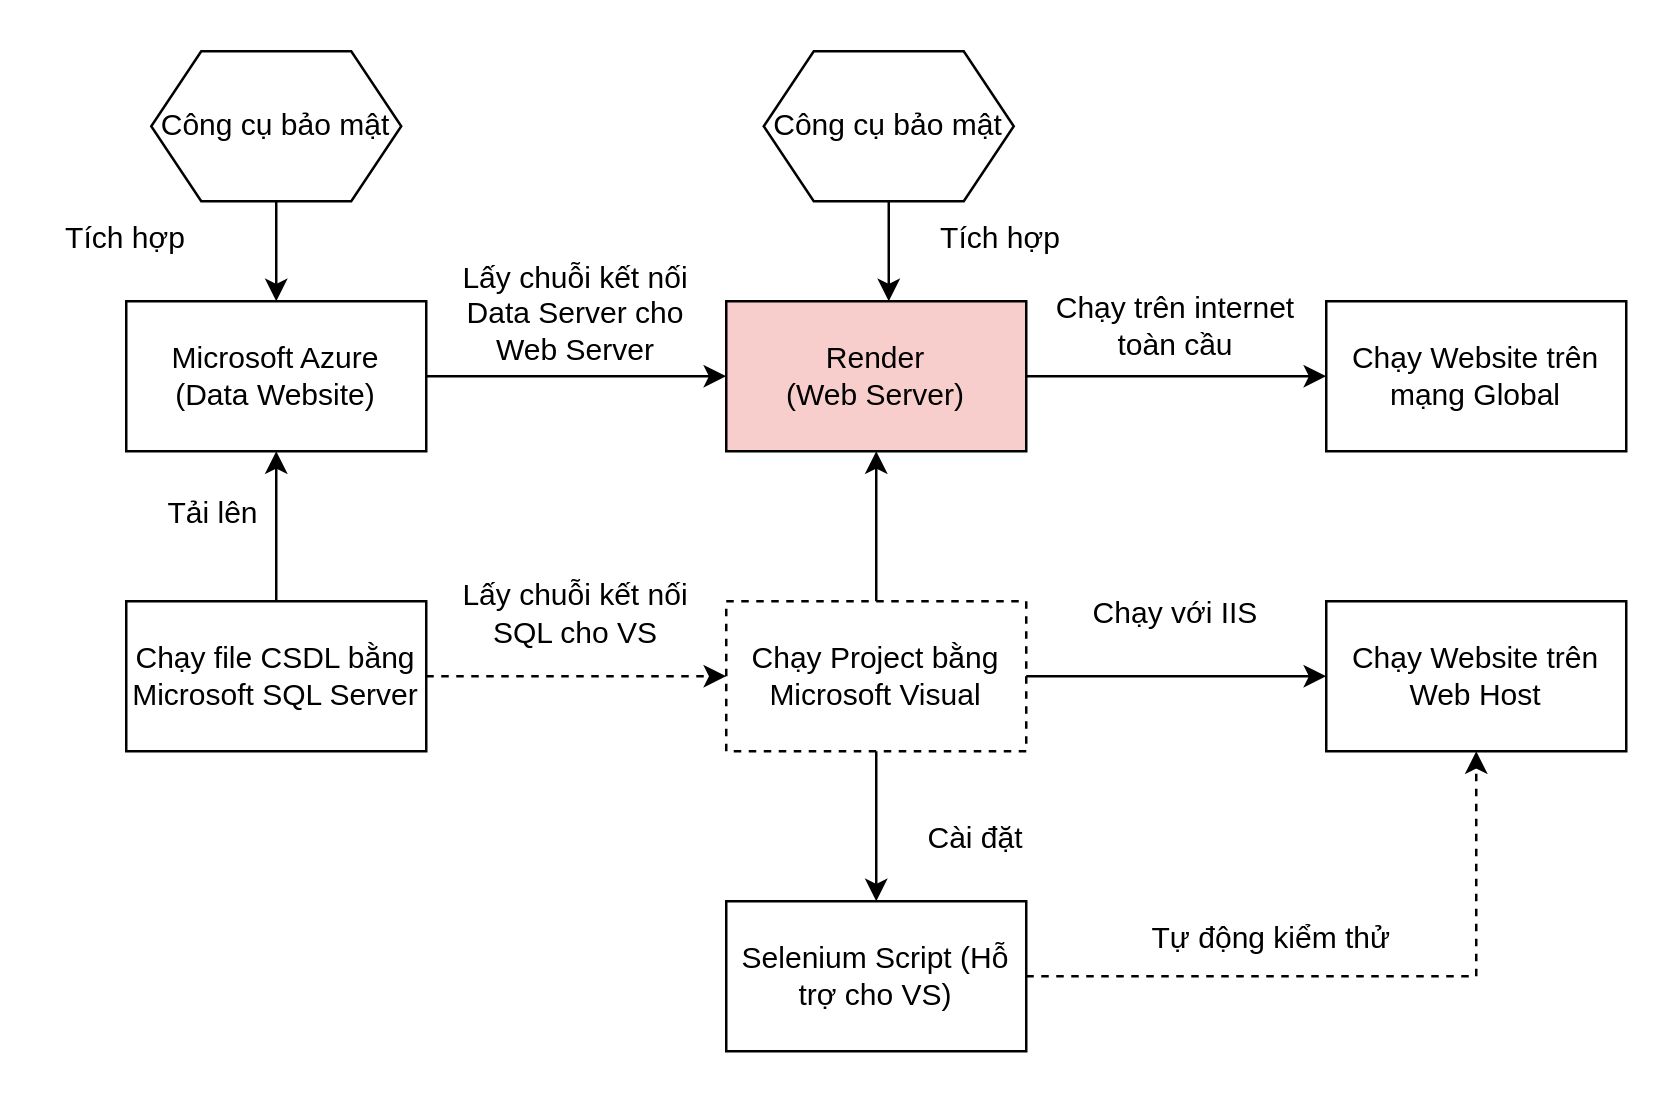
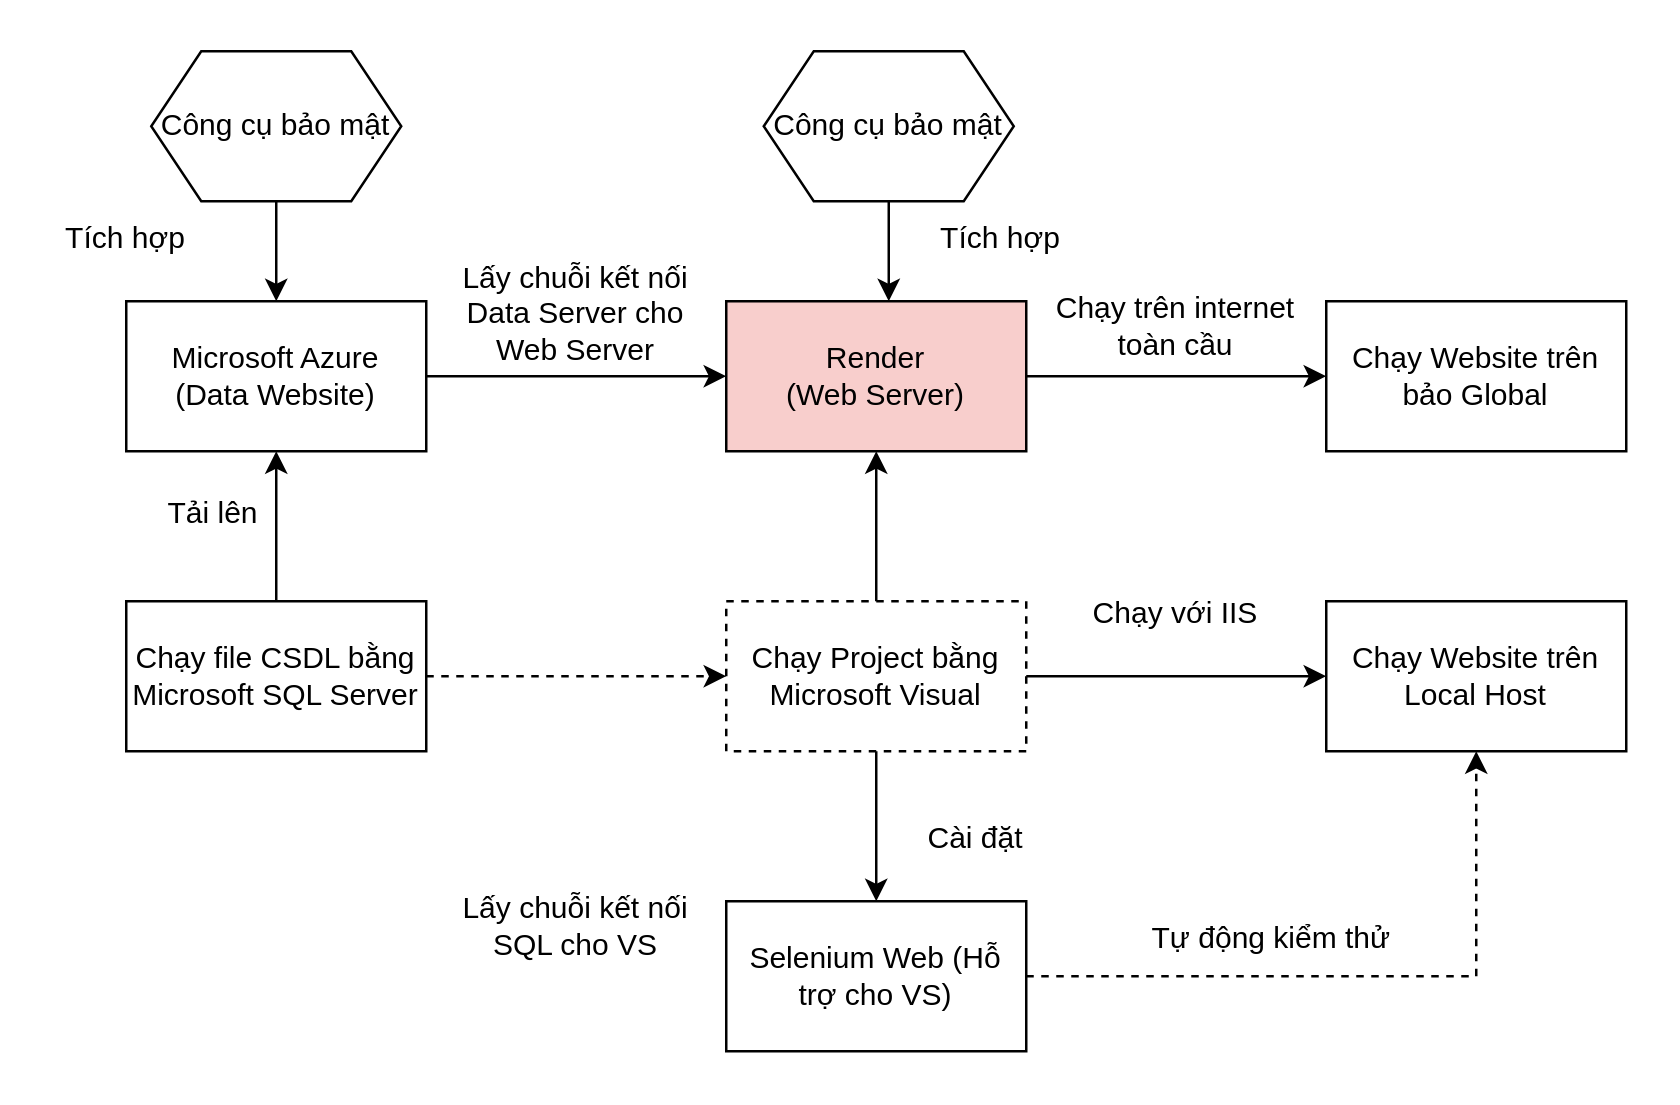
node "Chạy Website trên mạng Global": label "Chạy Website trên mạng Global" -> "Chạy Website trên bảo Global"
node "Lấy chuỗi kết nối SQL cho VS": moved (576, 614) -> (576, 926)
node "Chạy Website trên Web Host": label "Chạy Website trên Web Host" -> "Chạy Website trên Local Host"
node "Selenium Script (Hỗ trợ cho VS)": label "Selenium Script (Hỗ trợ cho VS)" -> "Selenium Web (Hỗ trợ cho VS)"
